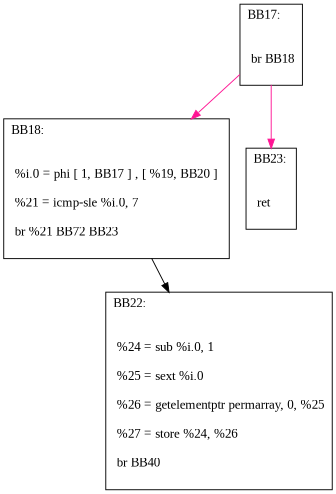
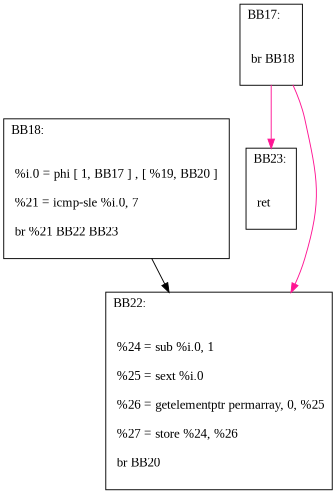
edge "BB17:" -> "BB18:": now "BB17:" -> "BB22:"
node "BB18:": text "br %21 BB72 BB23" -> "br %21 BB22 BB23"
node "BB22:": text "br BB40" -> "br BB20"
